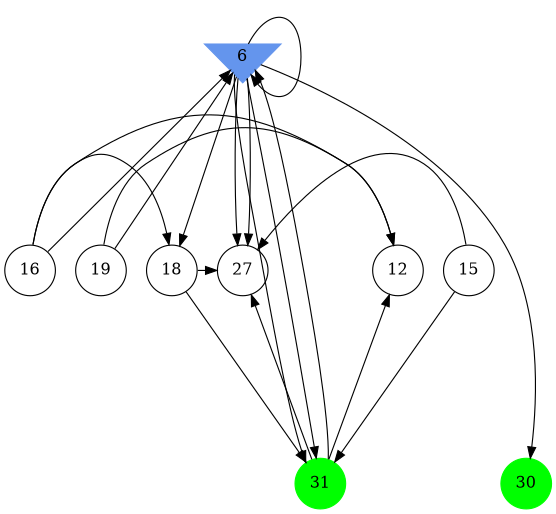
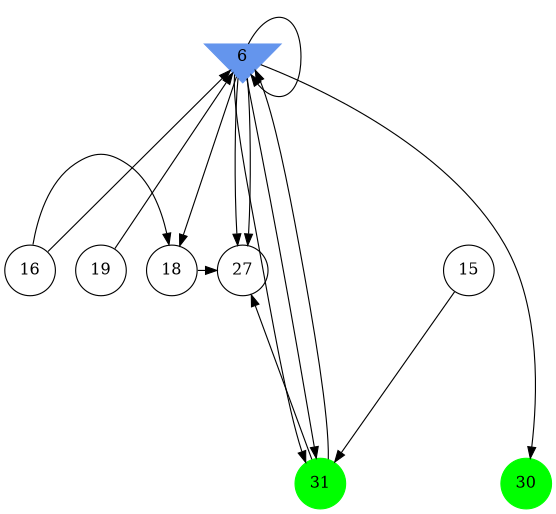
edge "15" -> "27": removed
node "12": removed
edge "18" -> "31": removed
